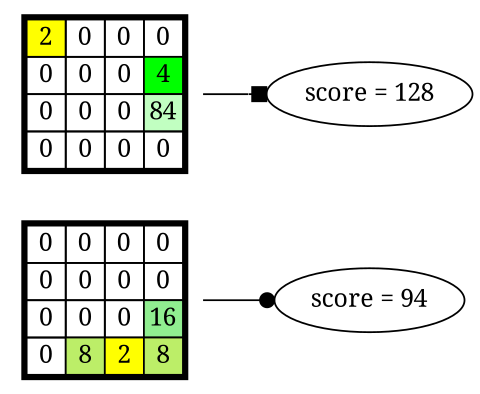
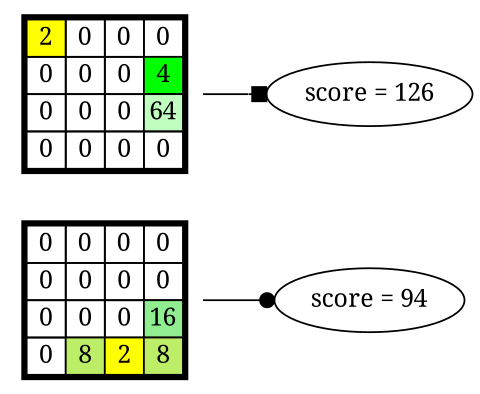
node "score = 128": label "score = 128" -> "score = 126"
node "2": text "84" -> "64"
